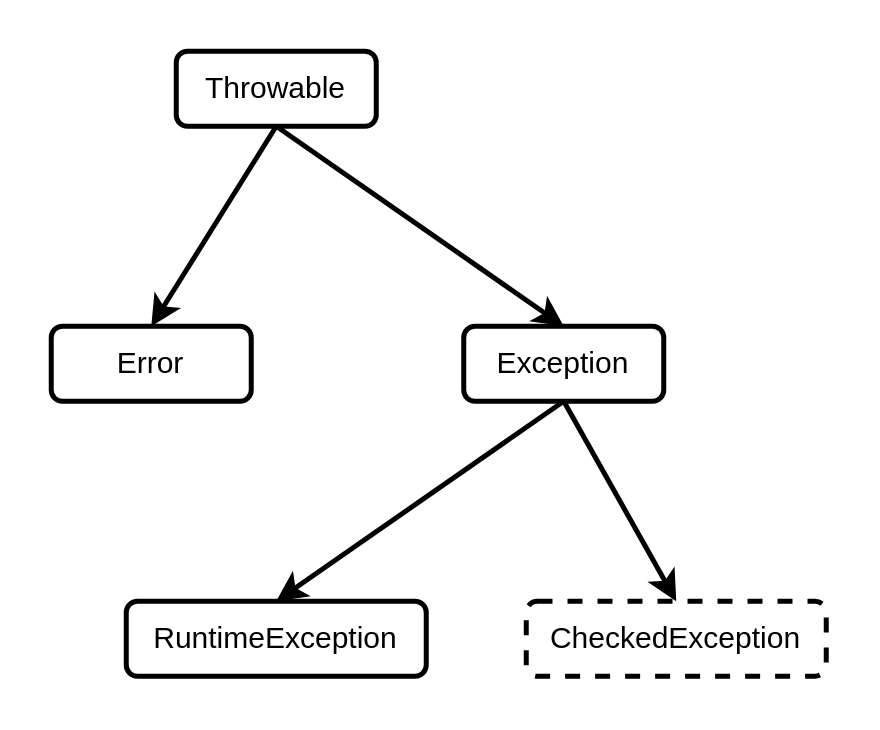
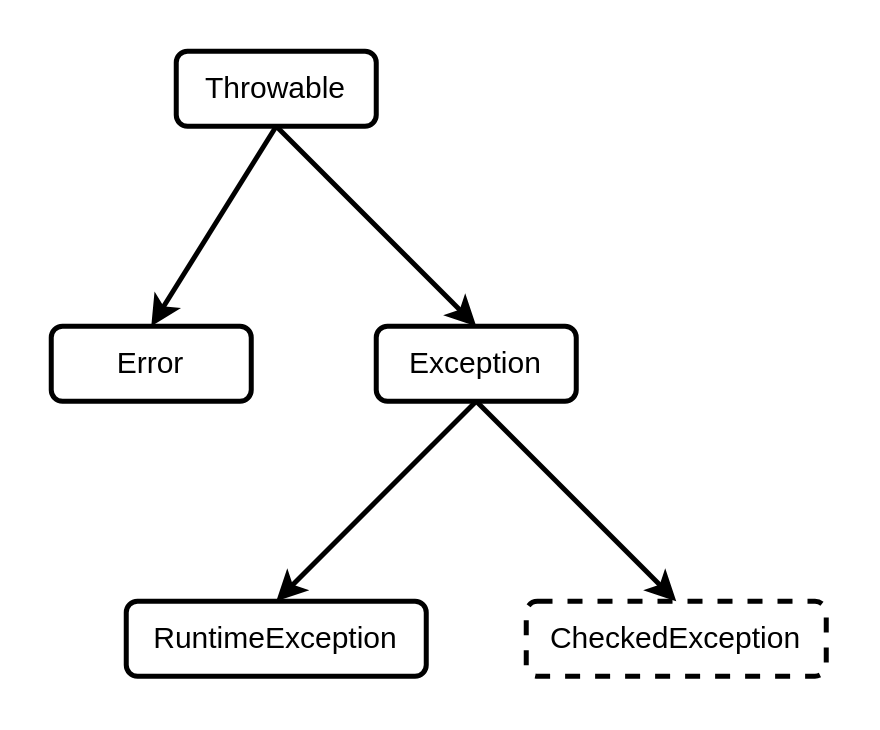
node "Exception": moved (564, 364) -> (476, 364)
